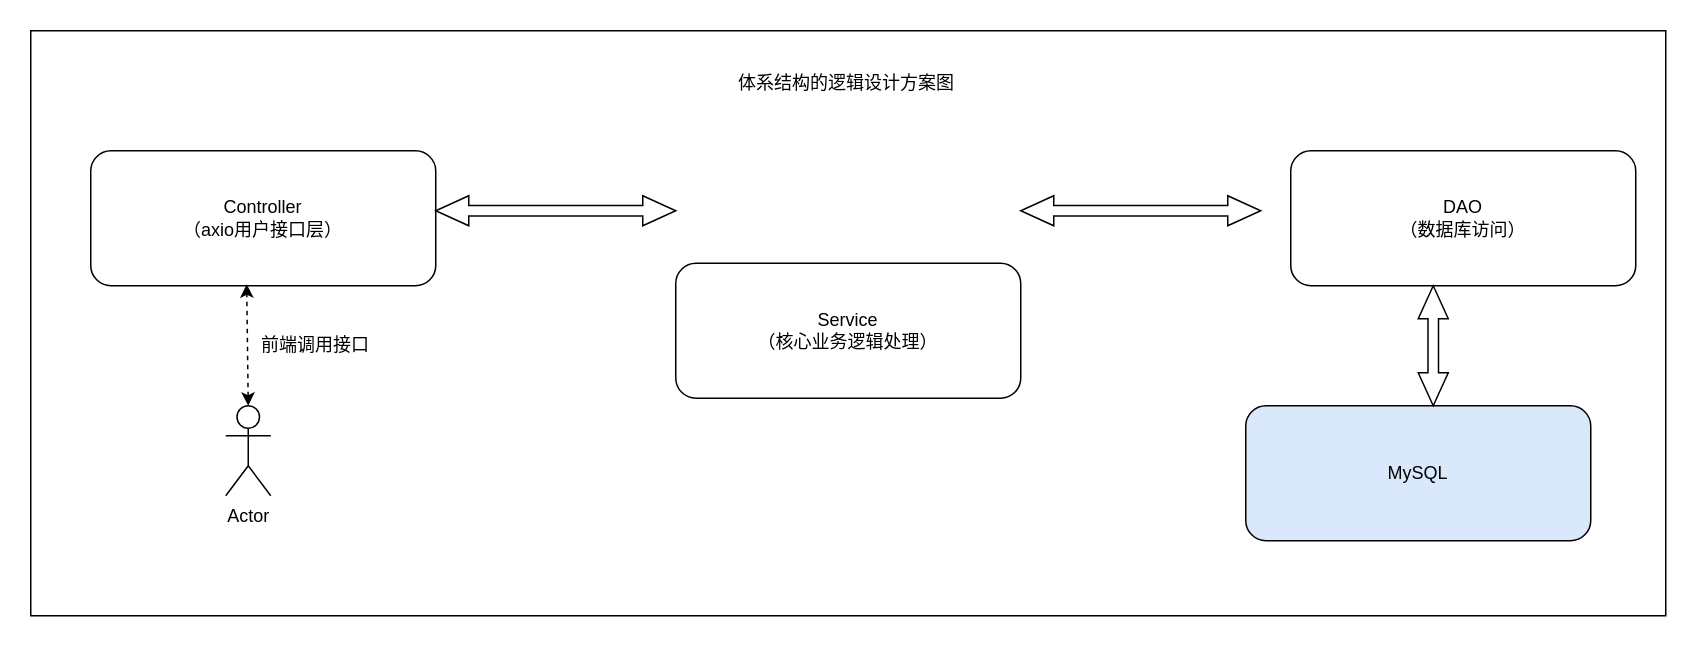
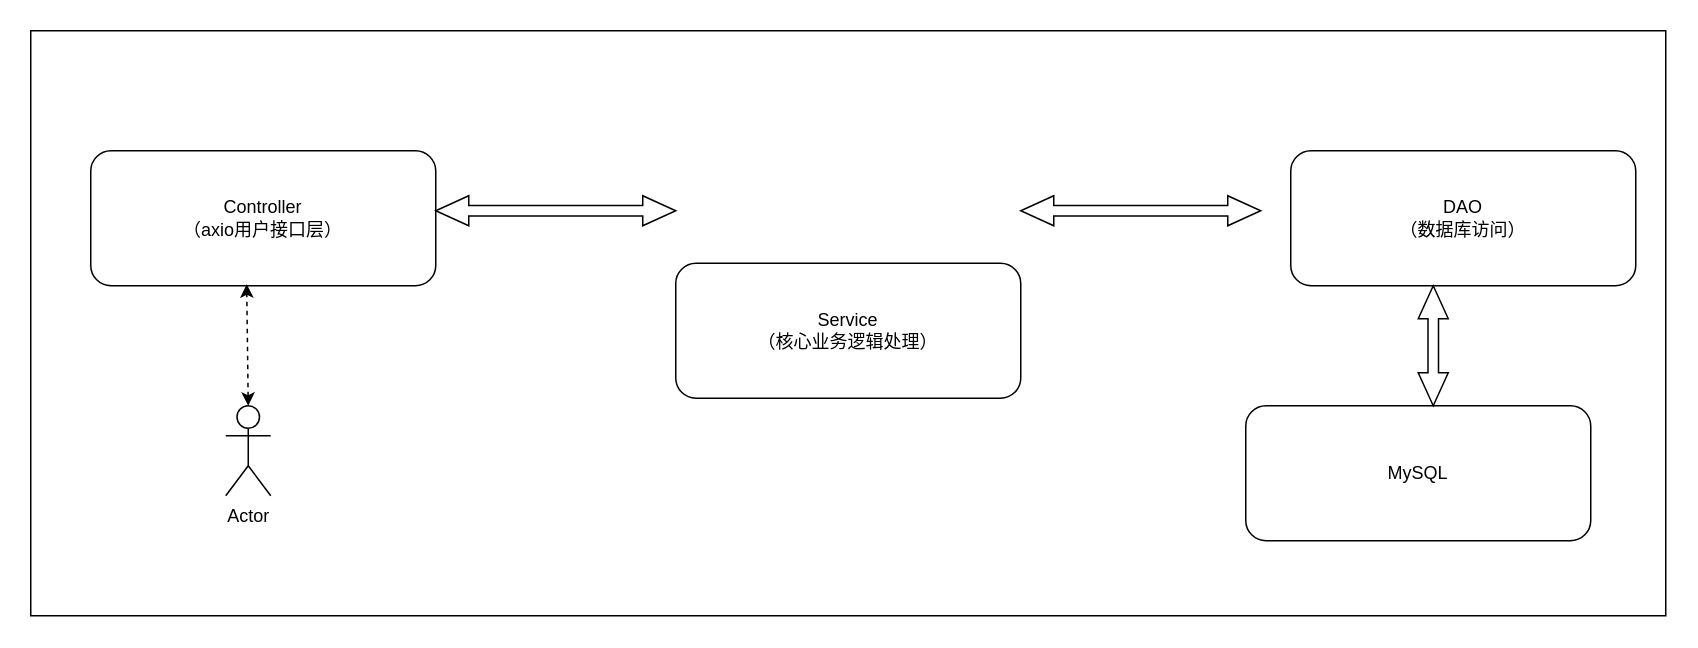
node "体系结构的逻辑设计方案图": removed
node "前端调用接口": removed
node "MySQL": fillcolor #dae8fc -> #ffffff
